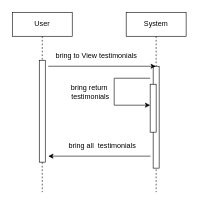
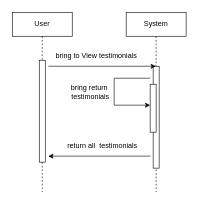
node "bring all testimonials": label "bring all testimonials" -> "return all testimonials"
